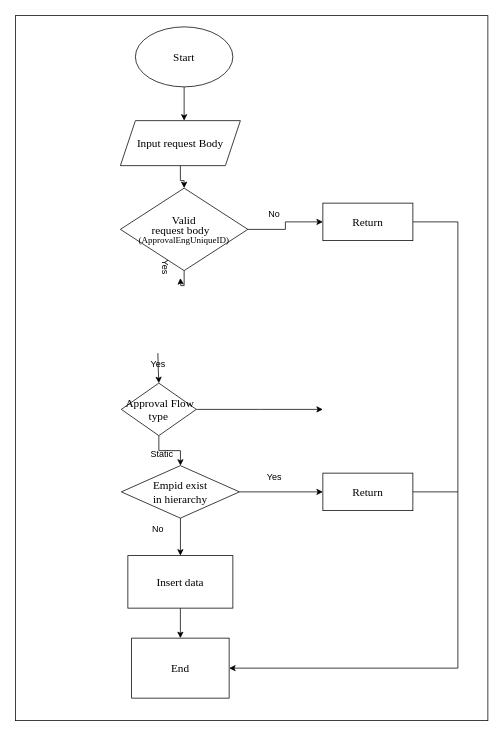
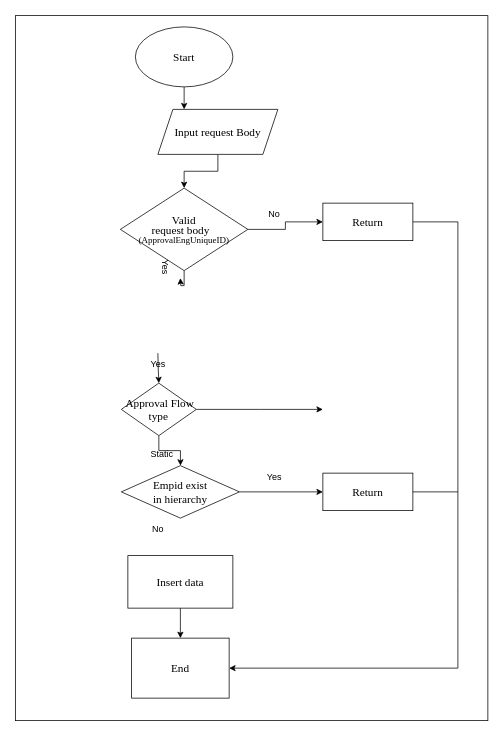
node "Input request Body": moved (180, 143) -> (218, 132)
edge "Empid exist in hierarchy" -> "Insert data": removed
